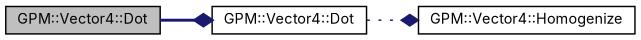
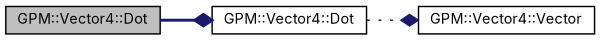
node "GPM::Vector4::Homogenize": label "GPM::Vector4::Homogenize" -> "GPM::Vector4::Vector"
